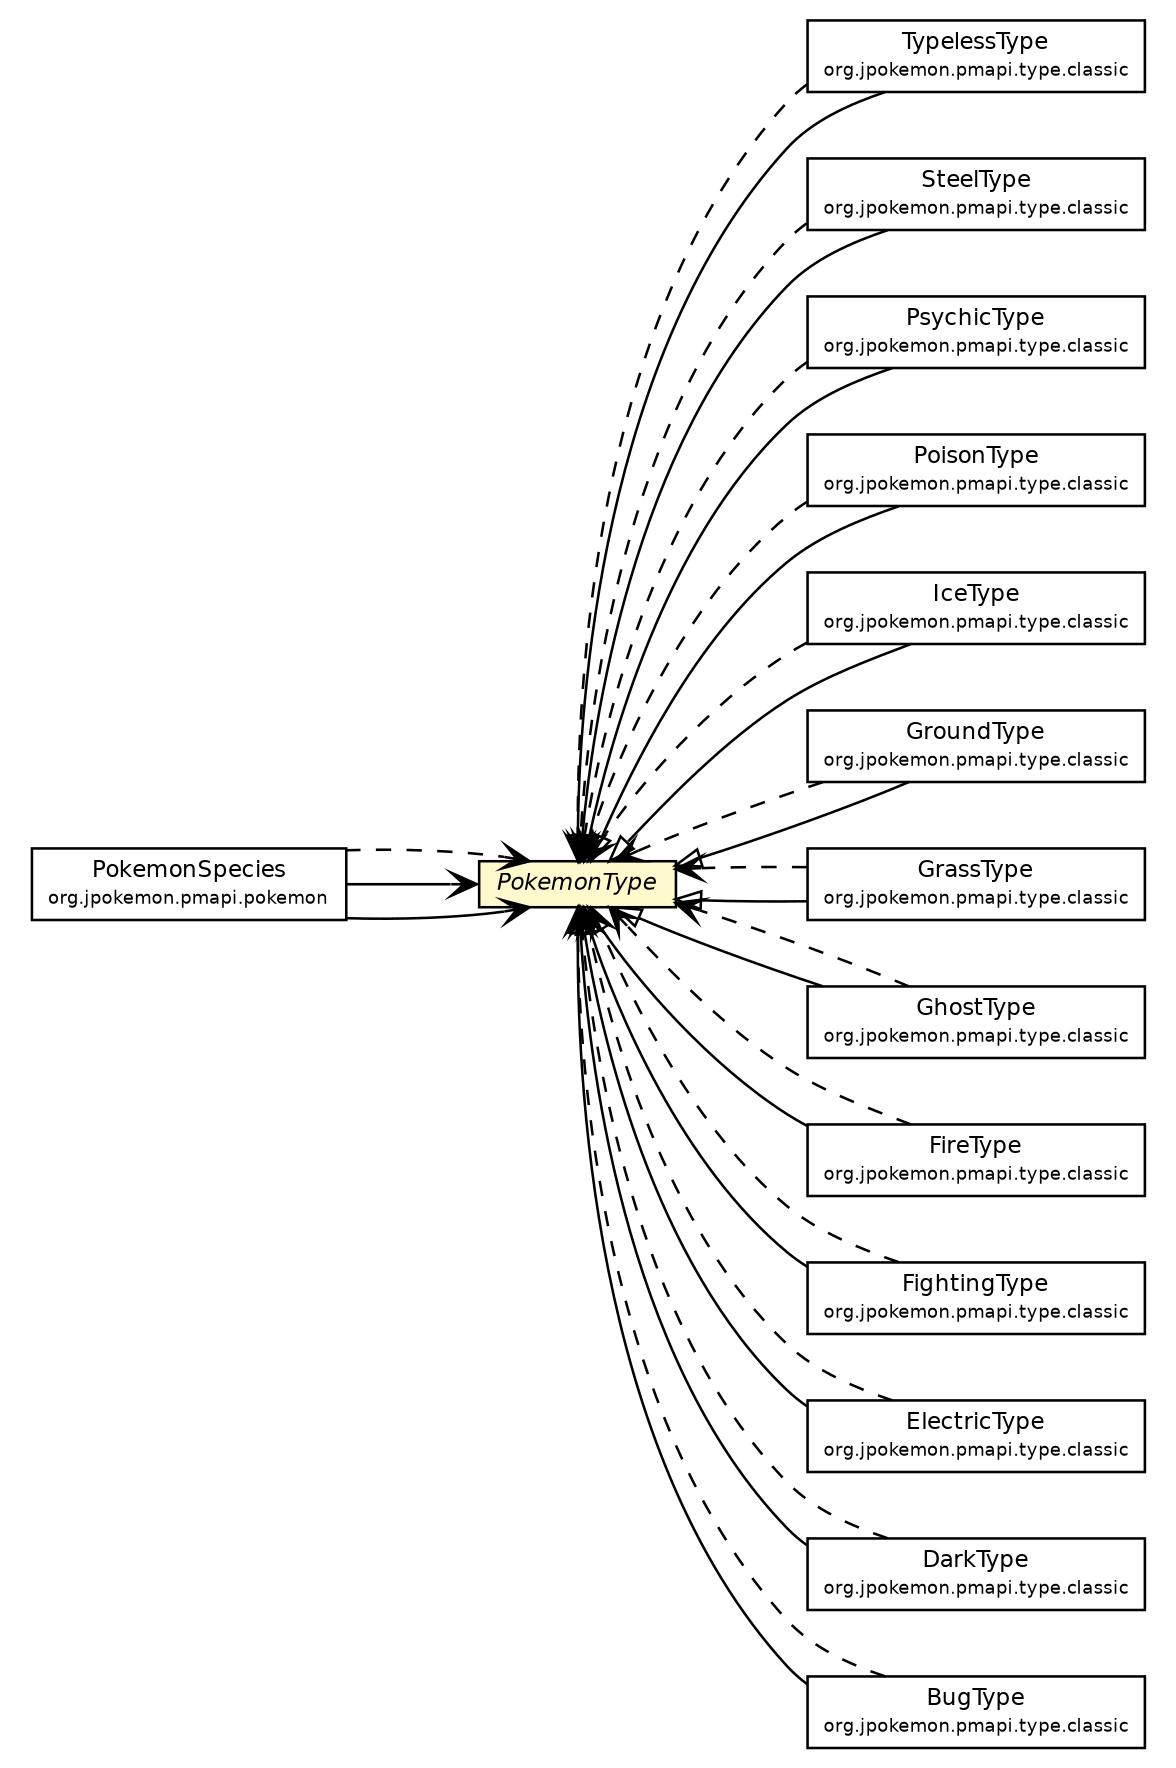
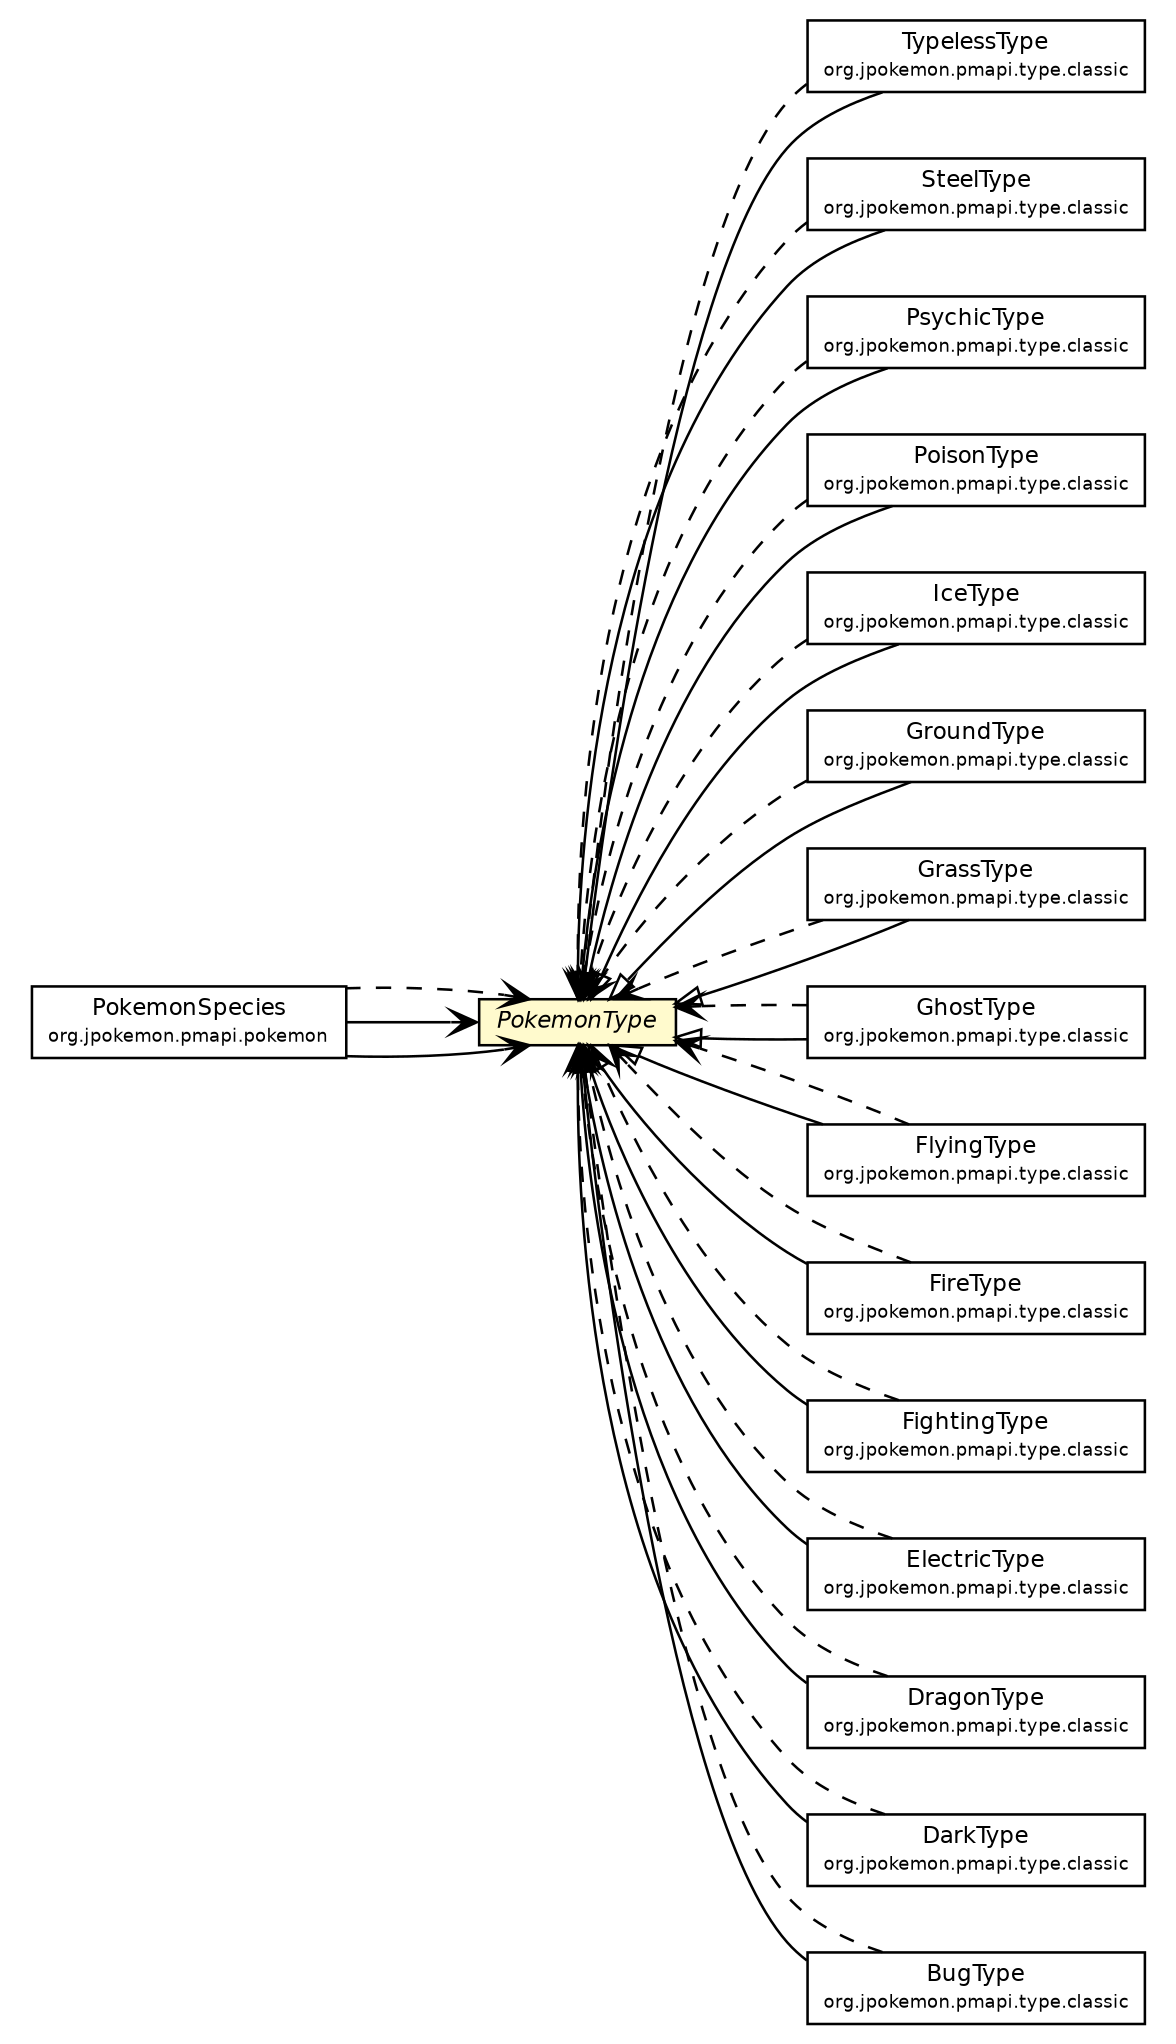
node "FlyingType": added
node "DragonType": added
